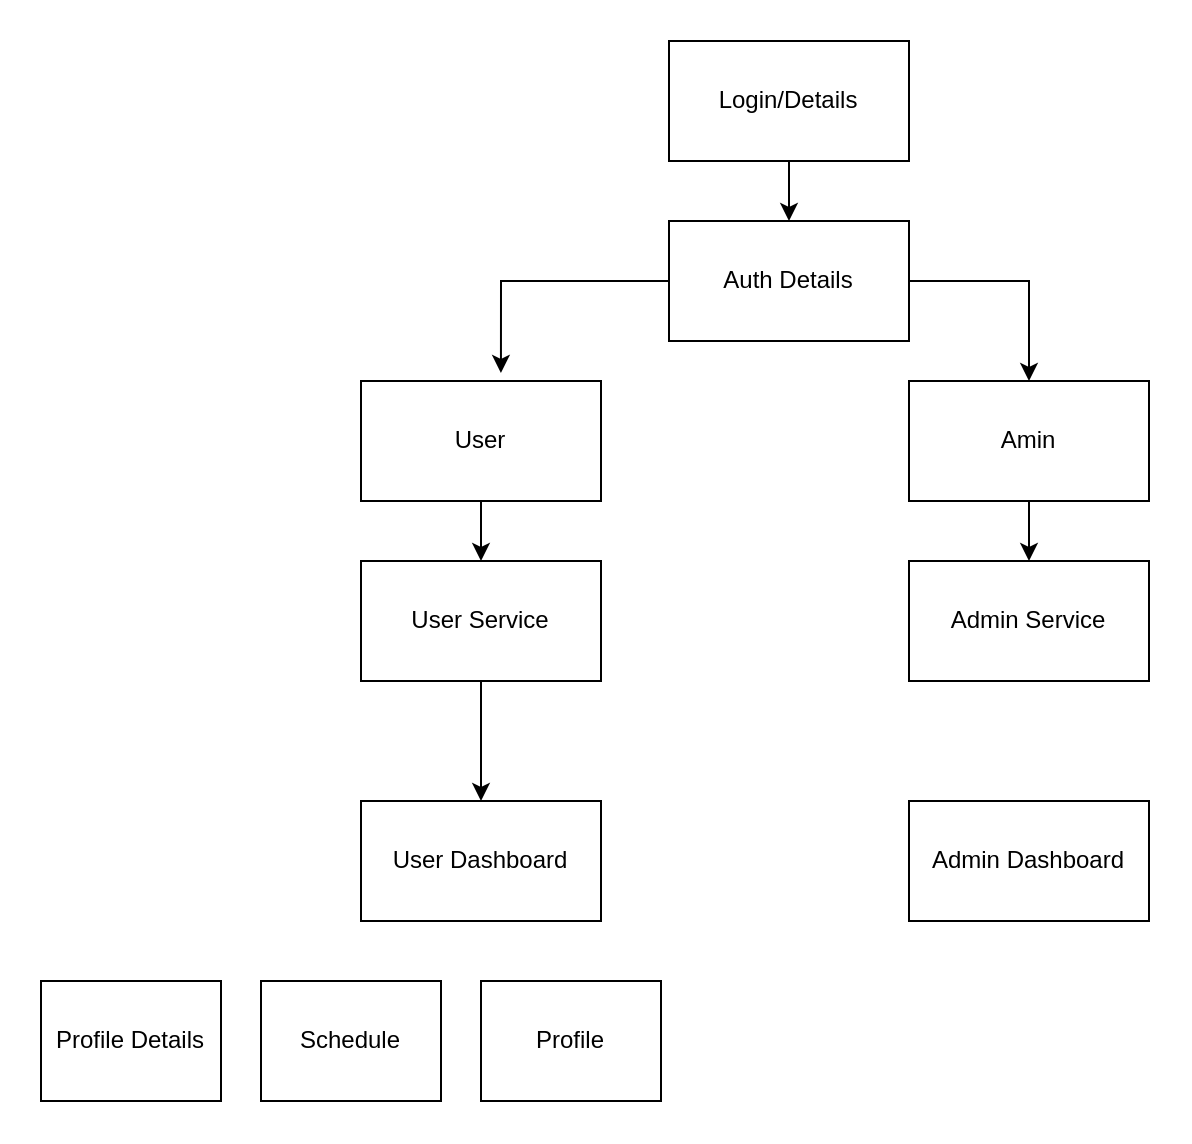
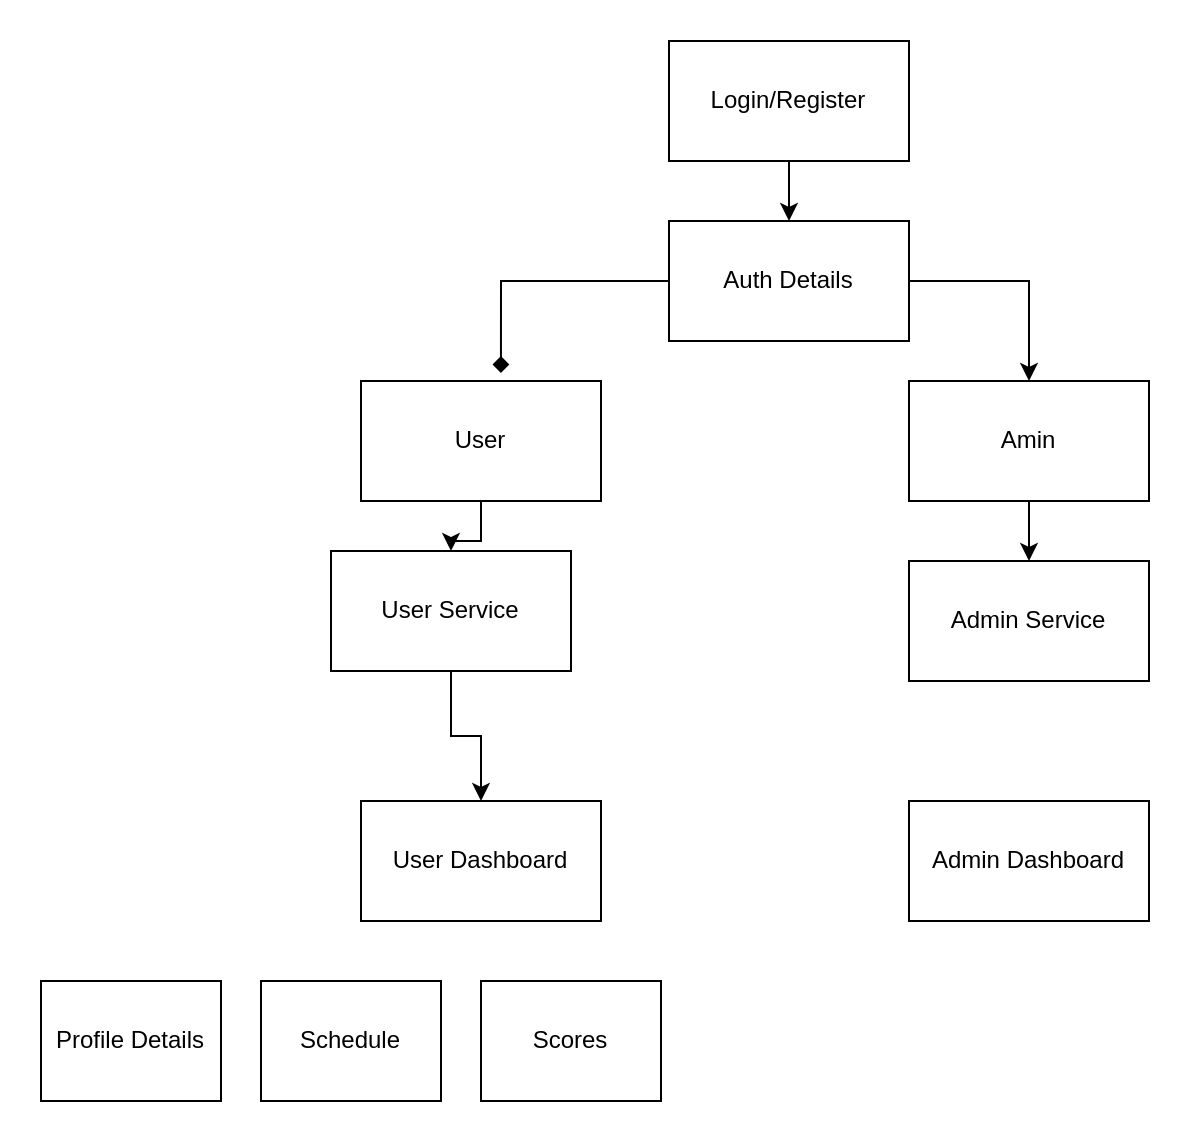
node "Login/Details": label "Login/Details" -> "Login/Register"
edge "Auth Details" -> "User": arrowhead classic -> diamond
node "User Service": moved (481, 621) -> (451, 611)
node "Profile": label "Profile" -> "Scores"
